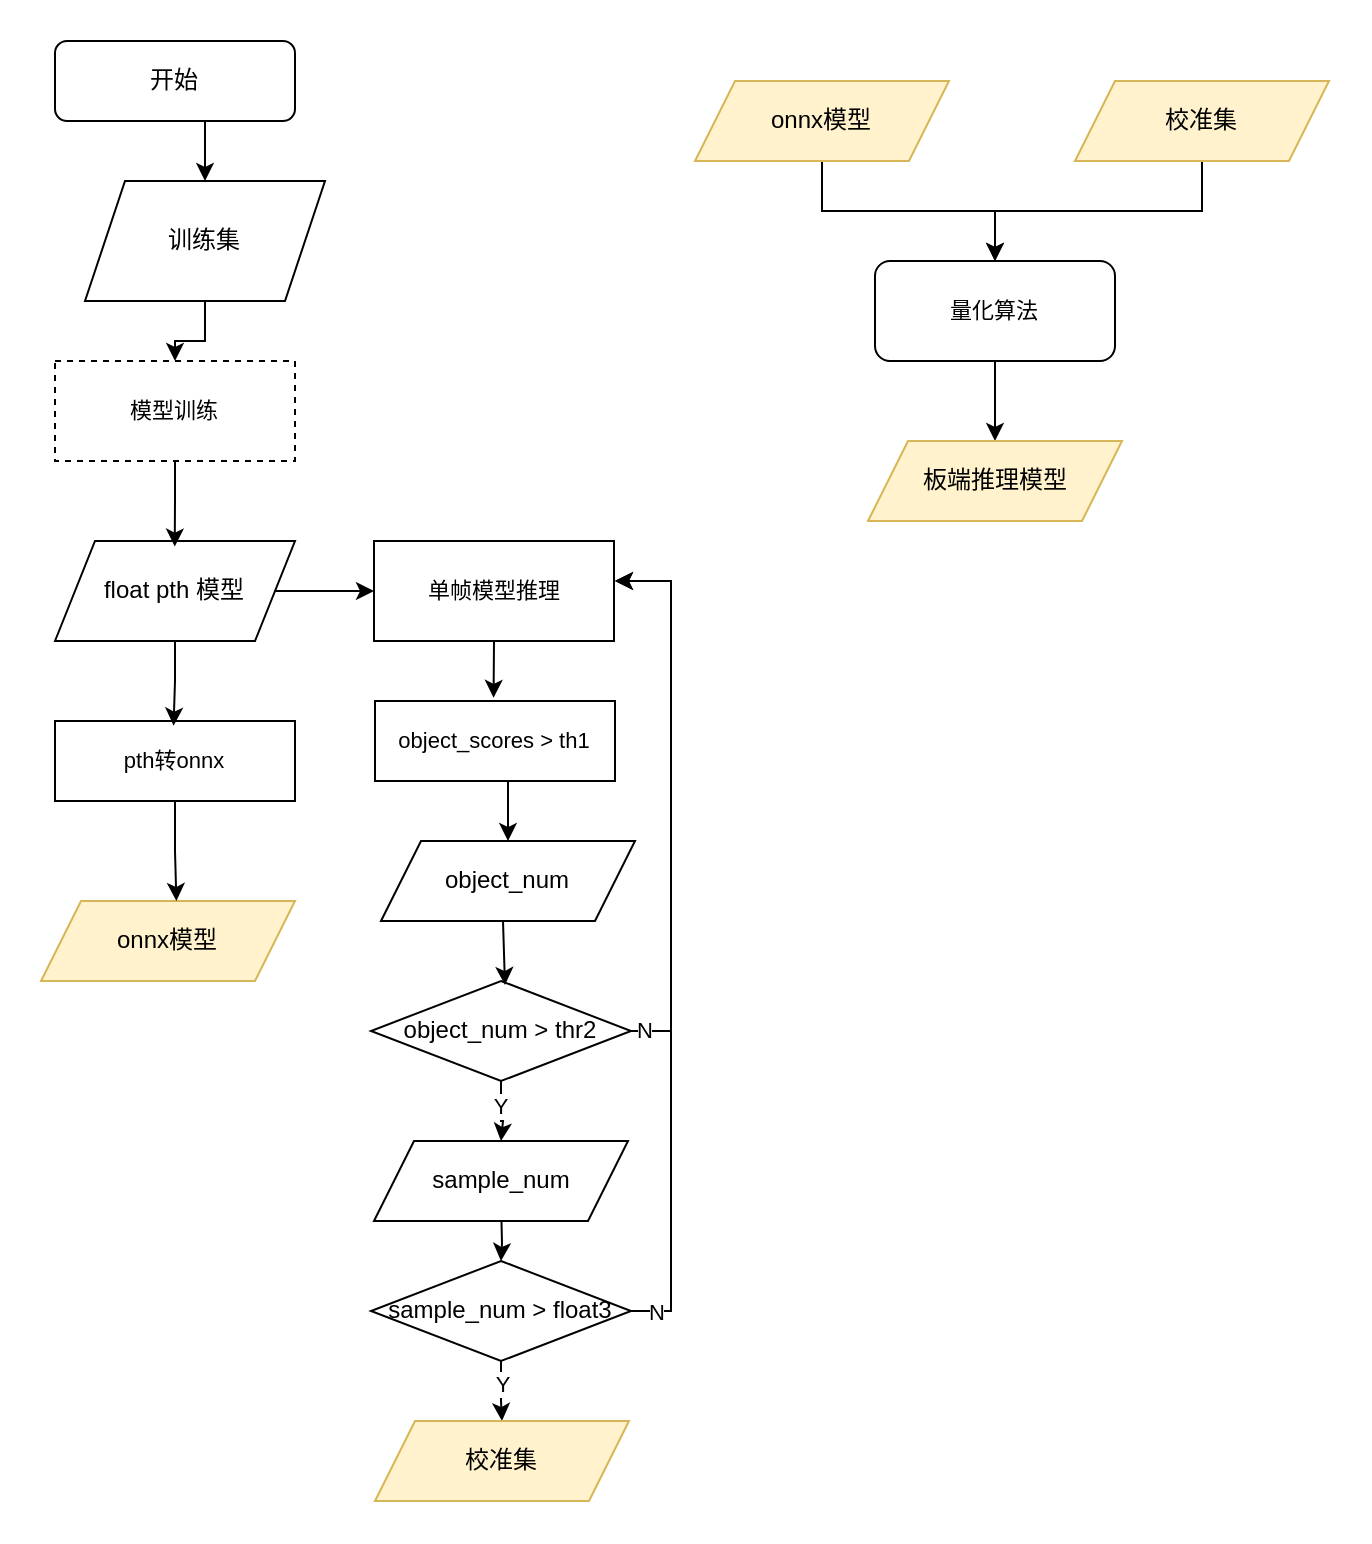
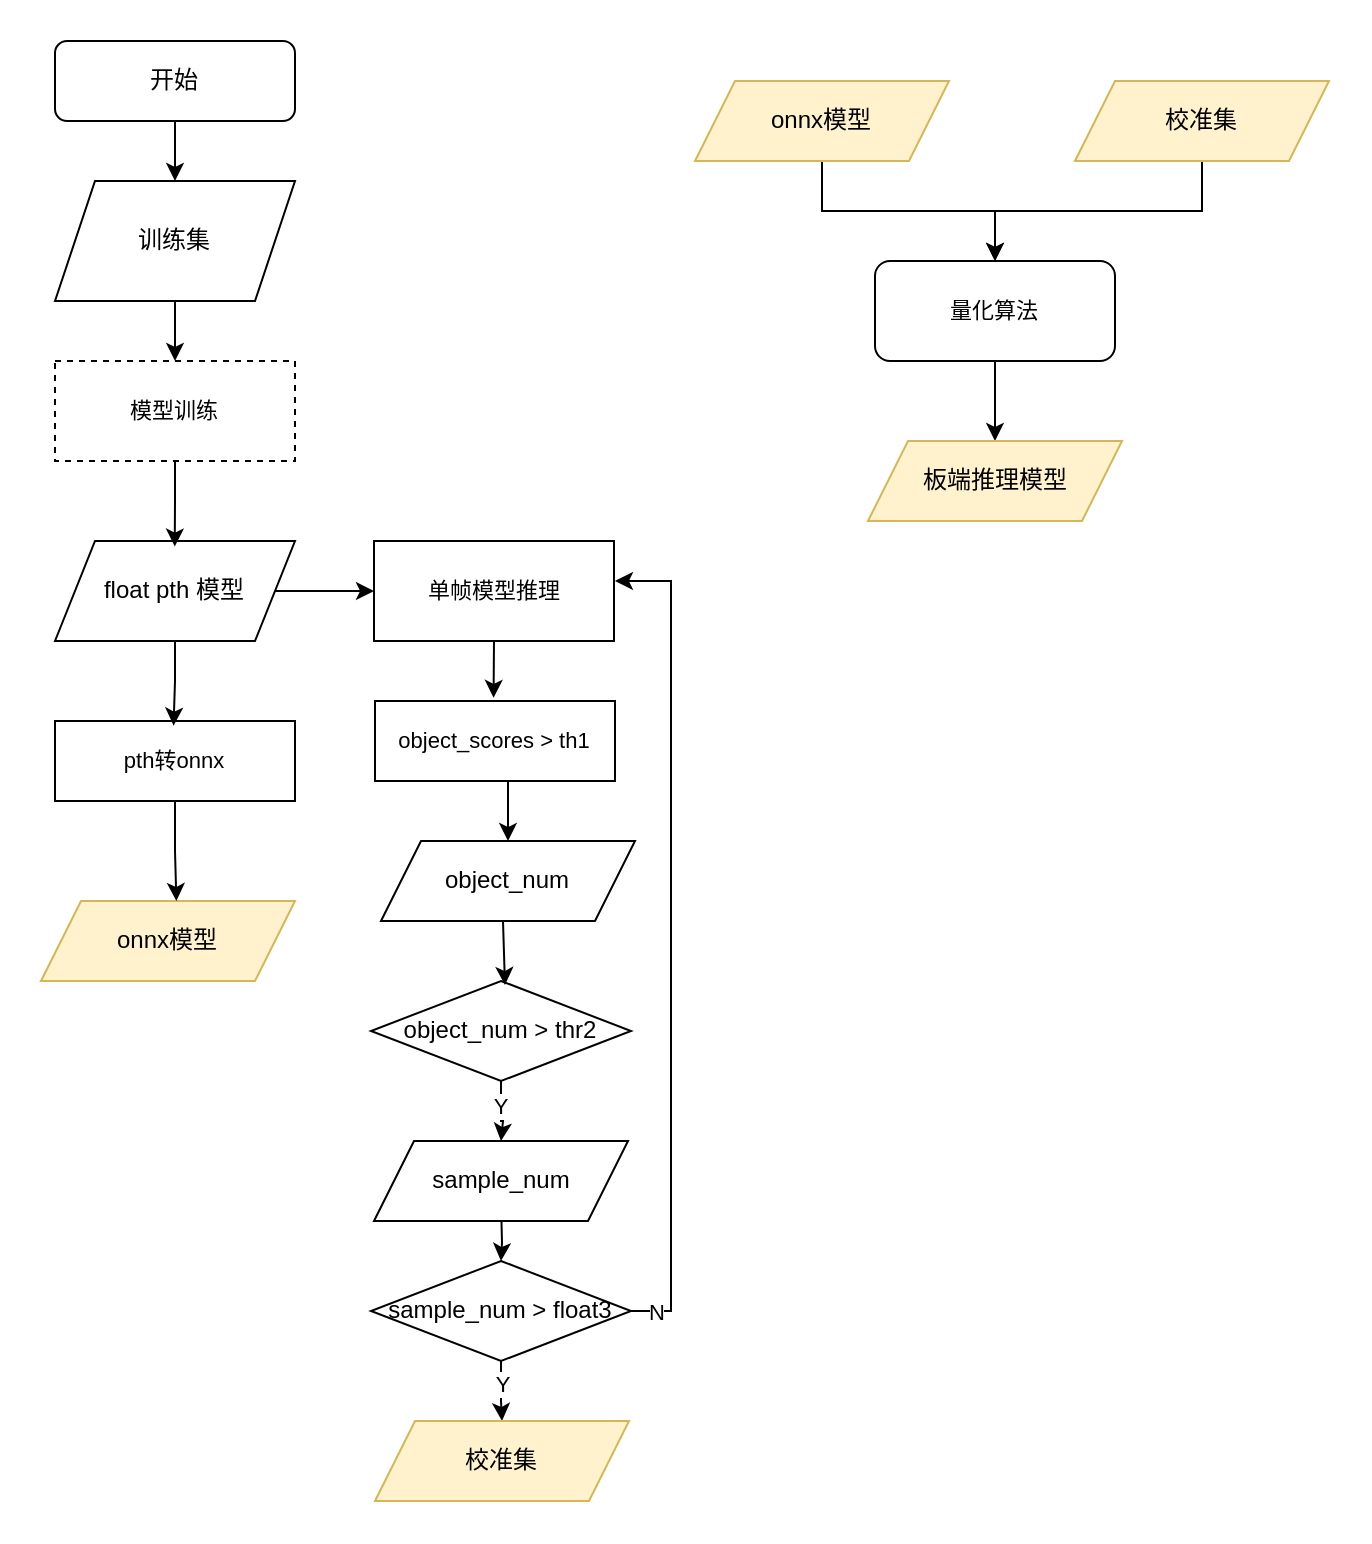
node "训练集": moved (205, 241) -> (175, 241)
edge "object_num > thr2" -> "单帧模型推理": removed, label "N"
